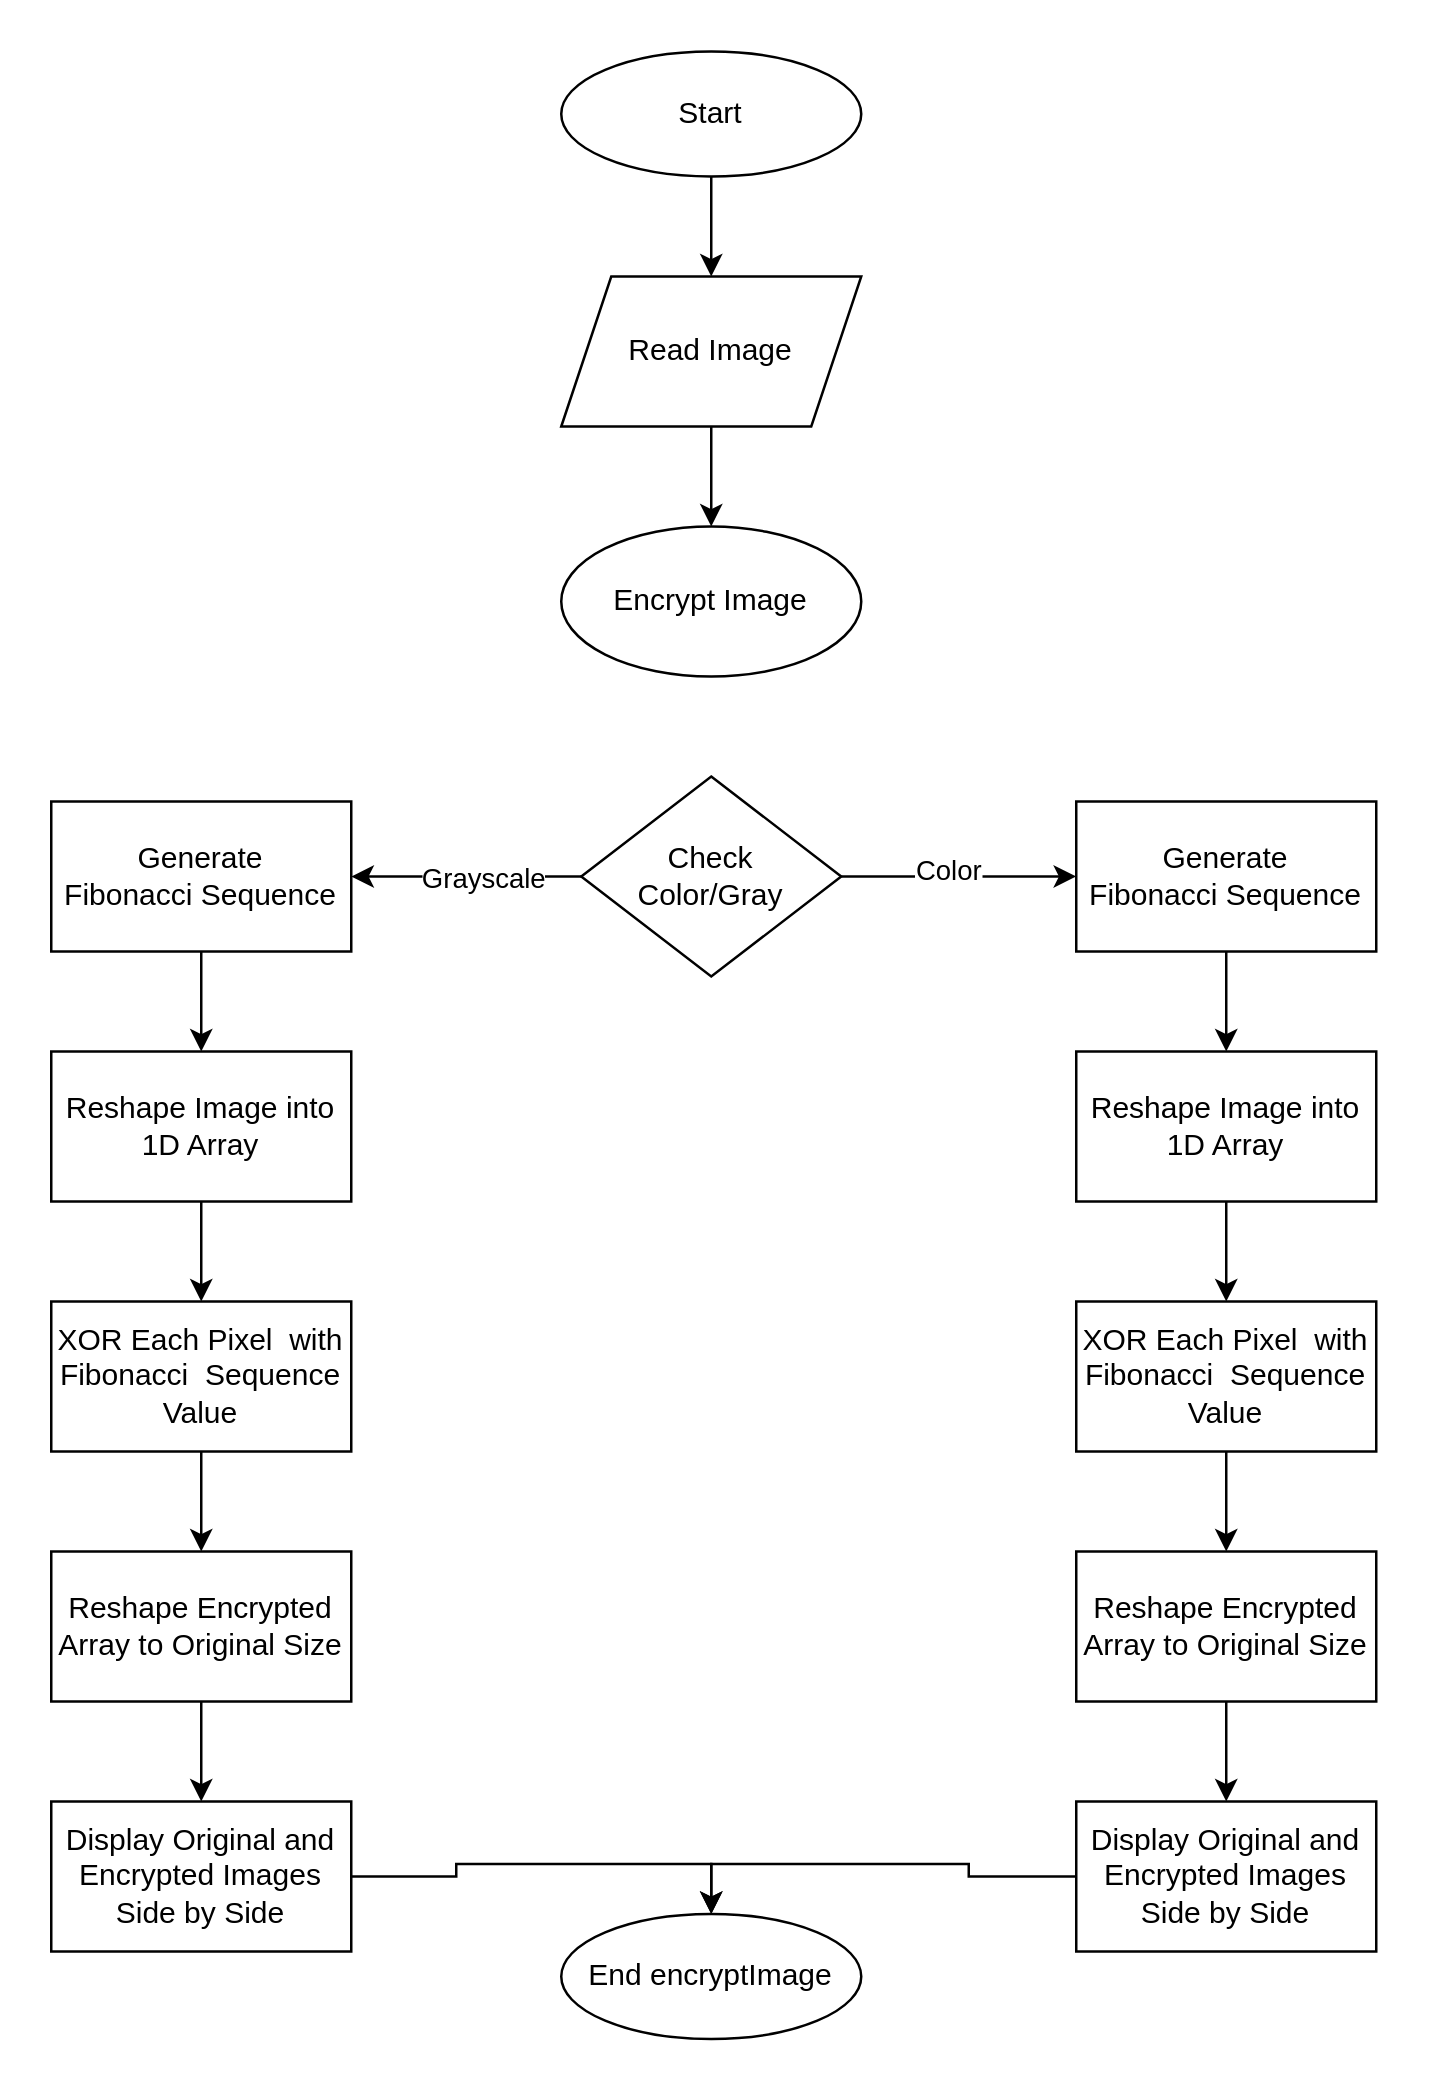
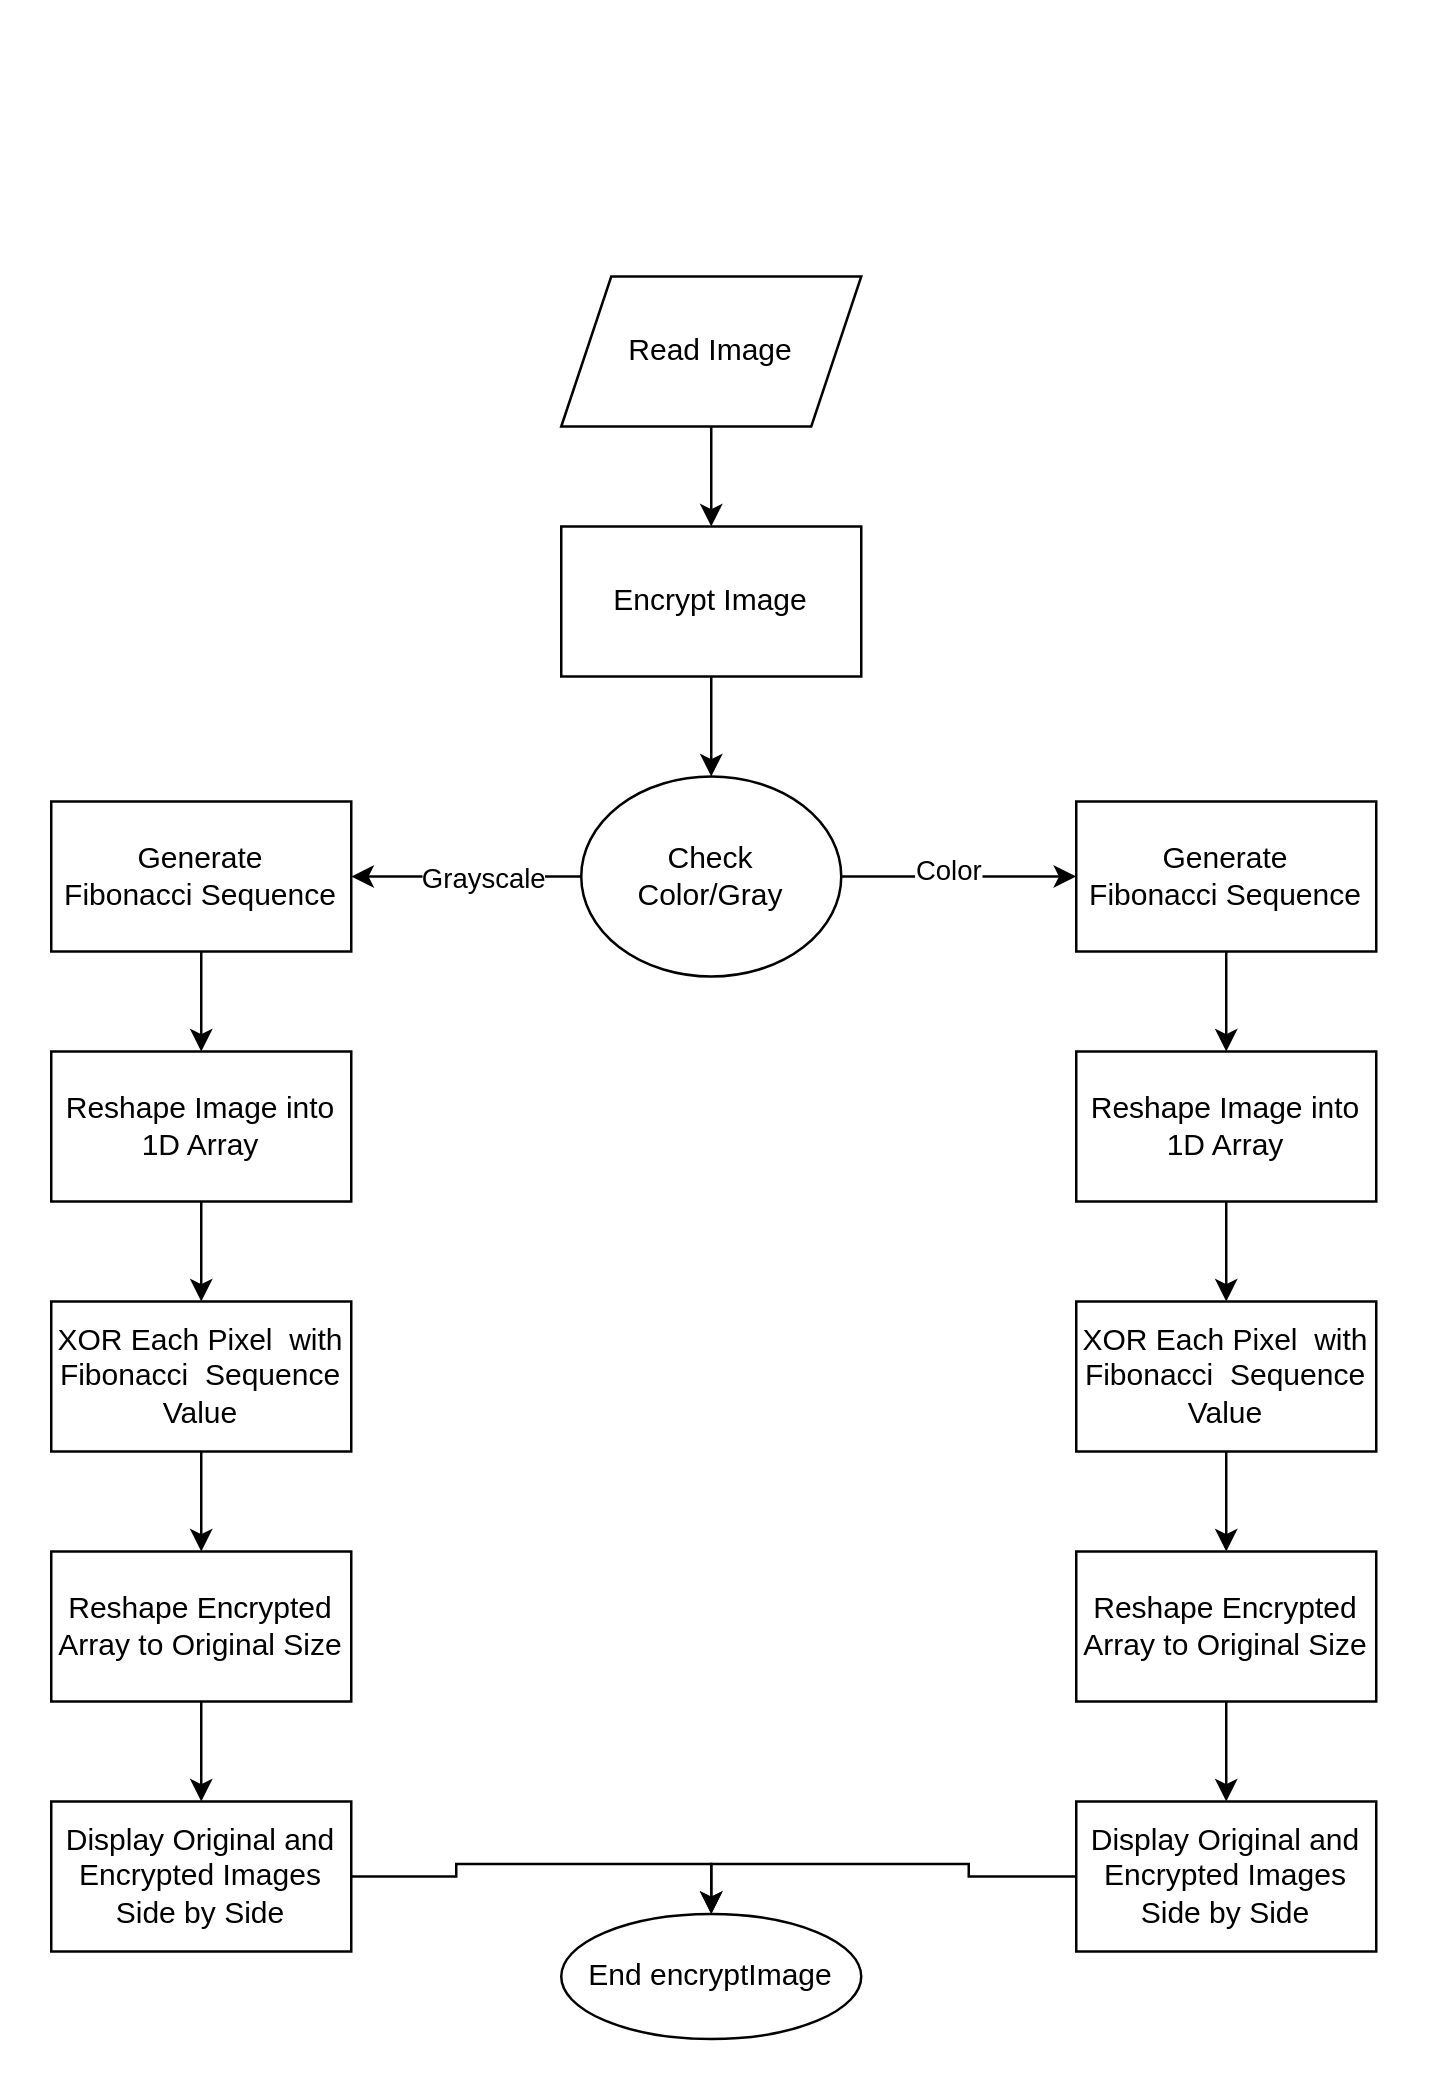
node "Start": removed
edge "Start" -> "Read Image": removed
node "Encrypt Image": shape ellipse -> rectangle
edge "Encrypt Image" -> "Check Color/Gray": added
node "Check Color/Gray": shape diamond -> ellipse
